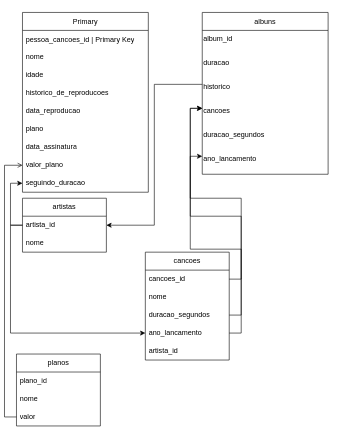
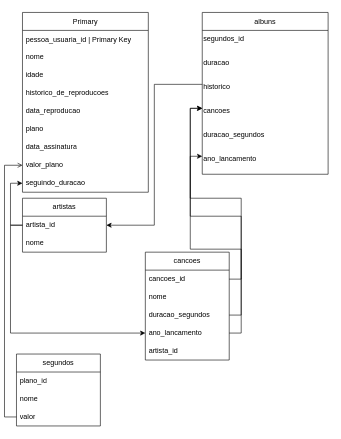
node "pessoa_cancoes_id | Primary Key": label "pessoa_cancoes_id | Primary Key" -> "pessoa_usuaria_id | Primary Key"
node "album_id": label "album_id" -> "segundos_id"
node "planos": label "planos" -> "segundos"
